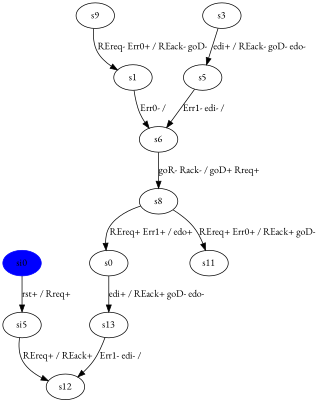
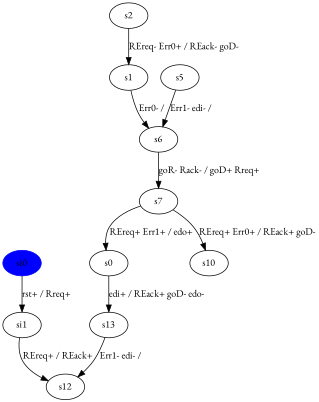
node "s9": label "s9" -> "s2"
node "s3": removed
node "s8": label "s8" -> "s7"
node "s11": label "s11" -> "s10"
node "si5": label "si5" -> "si1"
